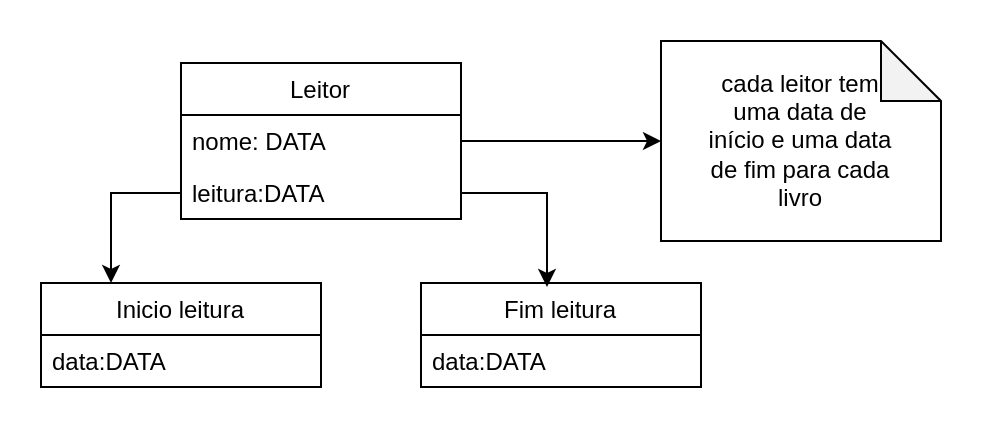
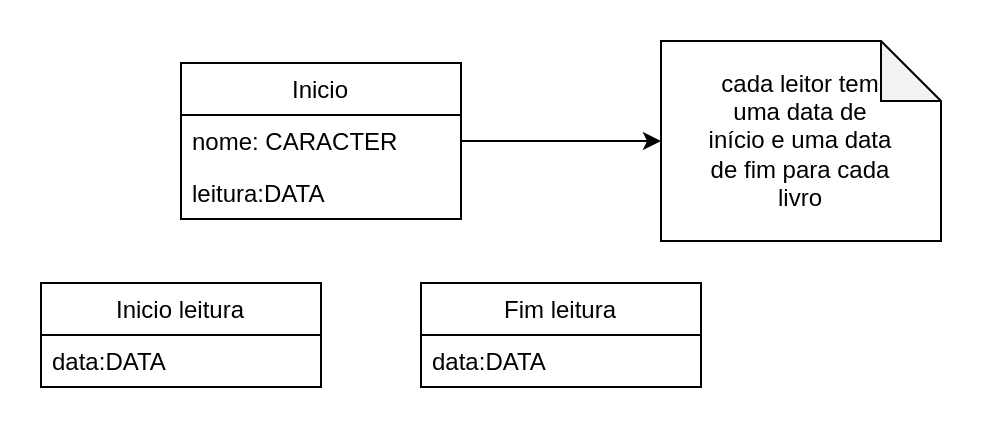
node "Leitor": label "Leitor" -> "Inicio"
node "nome: DATA": label "nome: DATA" -> "nome: CARACTER"
edge "leitura:DATA" -> "Fim leitura": removed
edge "leitura:DATA" -> "Inicio leitura": removed
